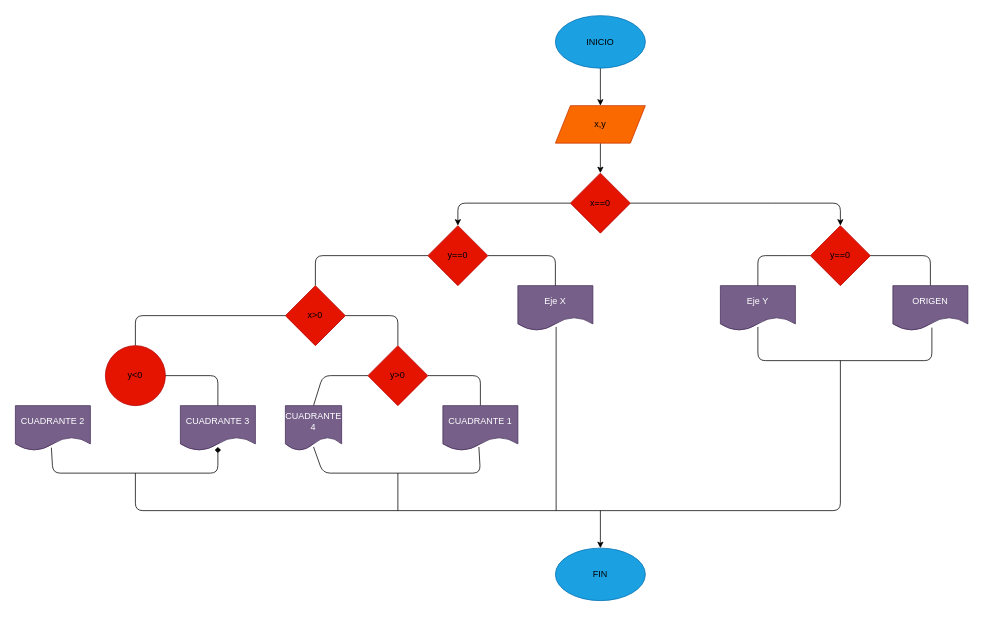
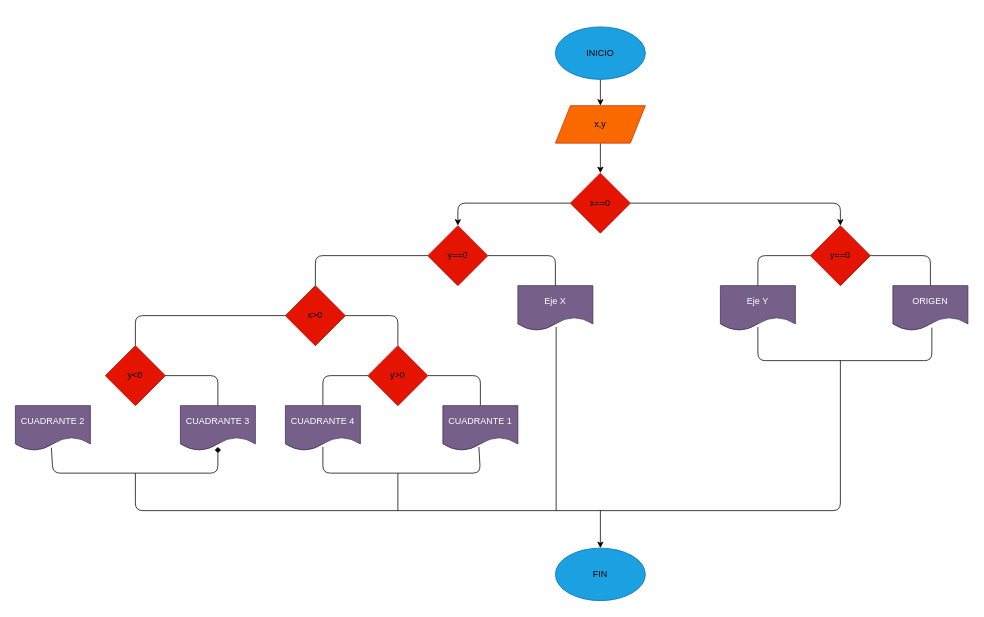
node "INICIO": moved (600, 42) -> (600, 53)
node "y<0": shape ellipse -> diamond
node "CUADRANTE 4": size 56x45 -> 75x45
